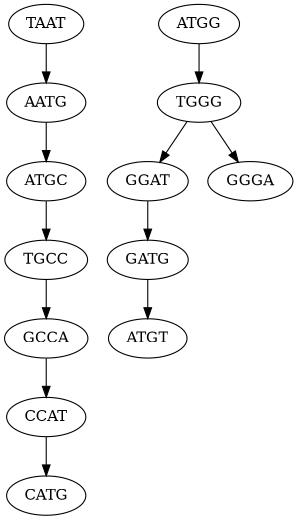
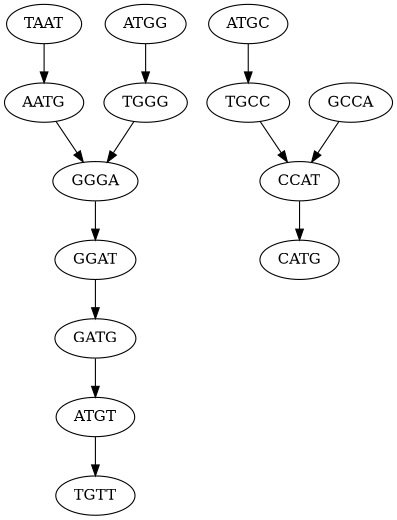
edge "AATG" -> "ATGC": now "AATG" -> "GGGA"
edge "TGGG" -> "GGAT": now "GGGA" -> "GGAT"
edge "TGCC" -> "GCCA": now "TGCC" -> "CCAT"
node "TGTT": added
